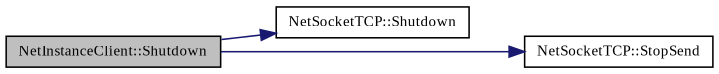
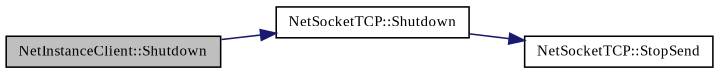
edge "NetInstanceClient::Shutdown" -> "NetSocketTCP::StopSend": now "NetSocketTCP::Shutdown" -> "NetSocketTCP::StopSend"
